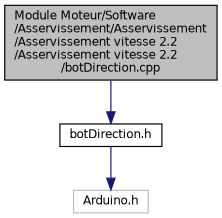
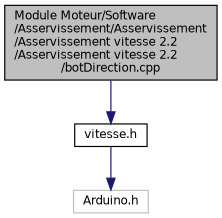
node "botDirection.h": label "botDirection.h" -> "vitesse.h"
